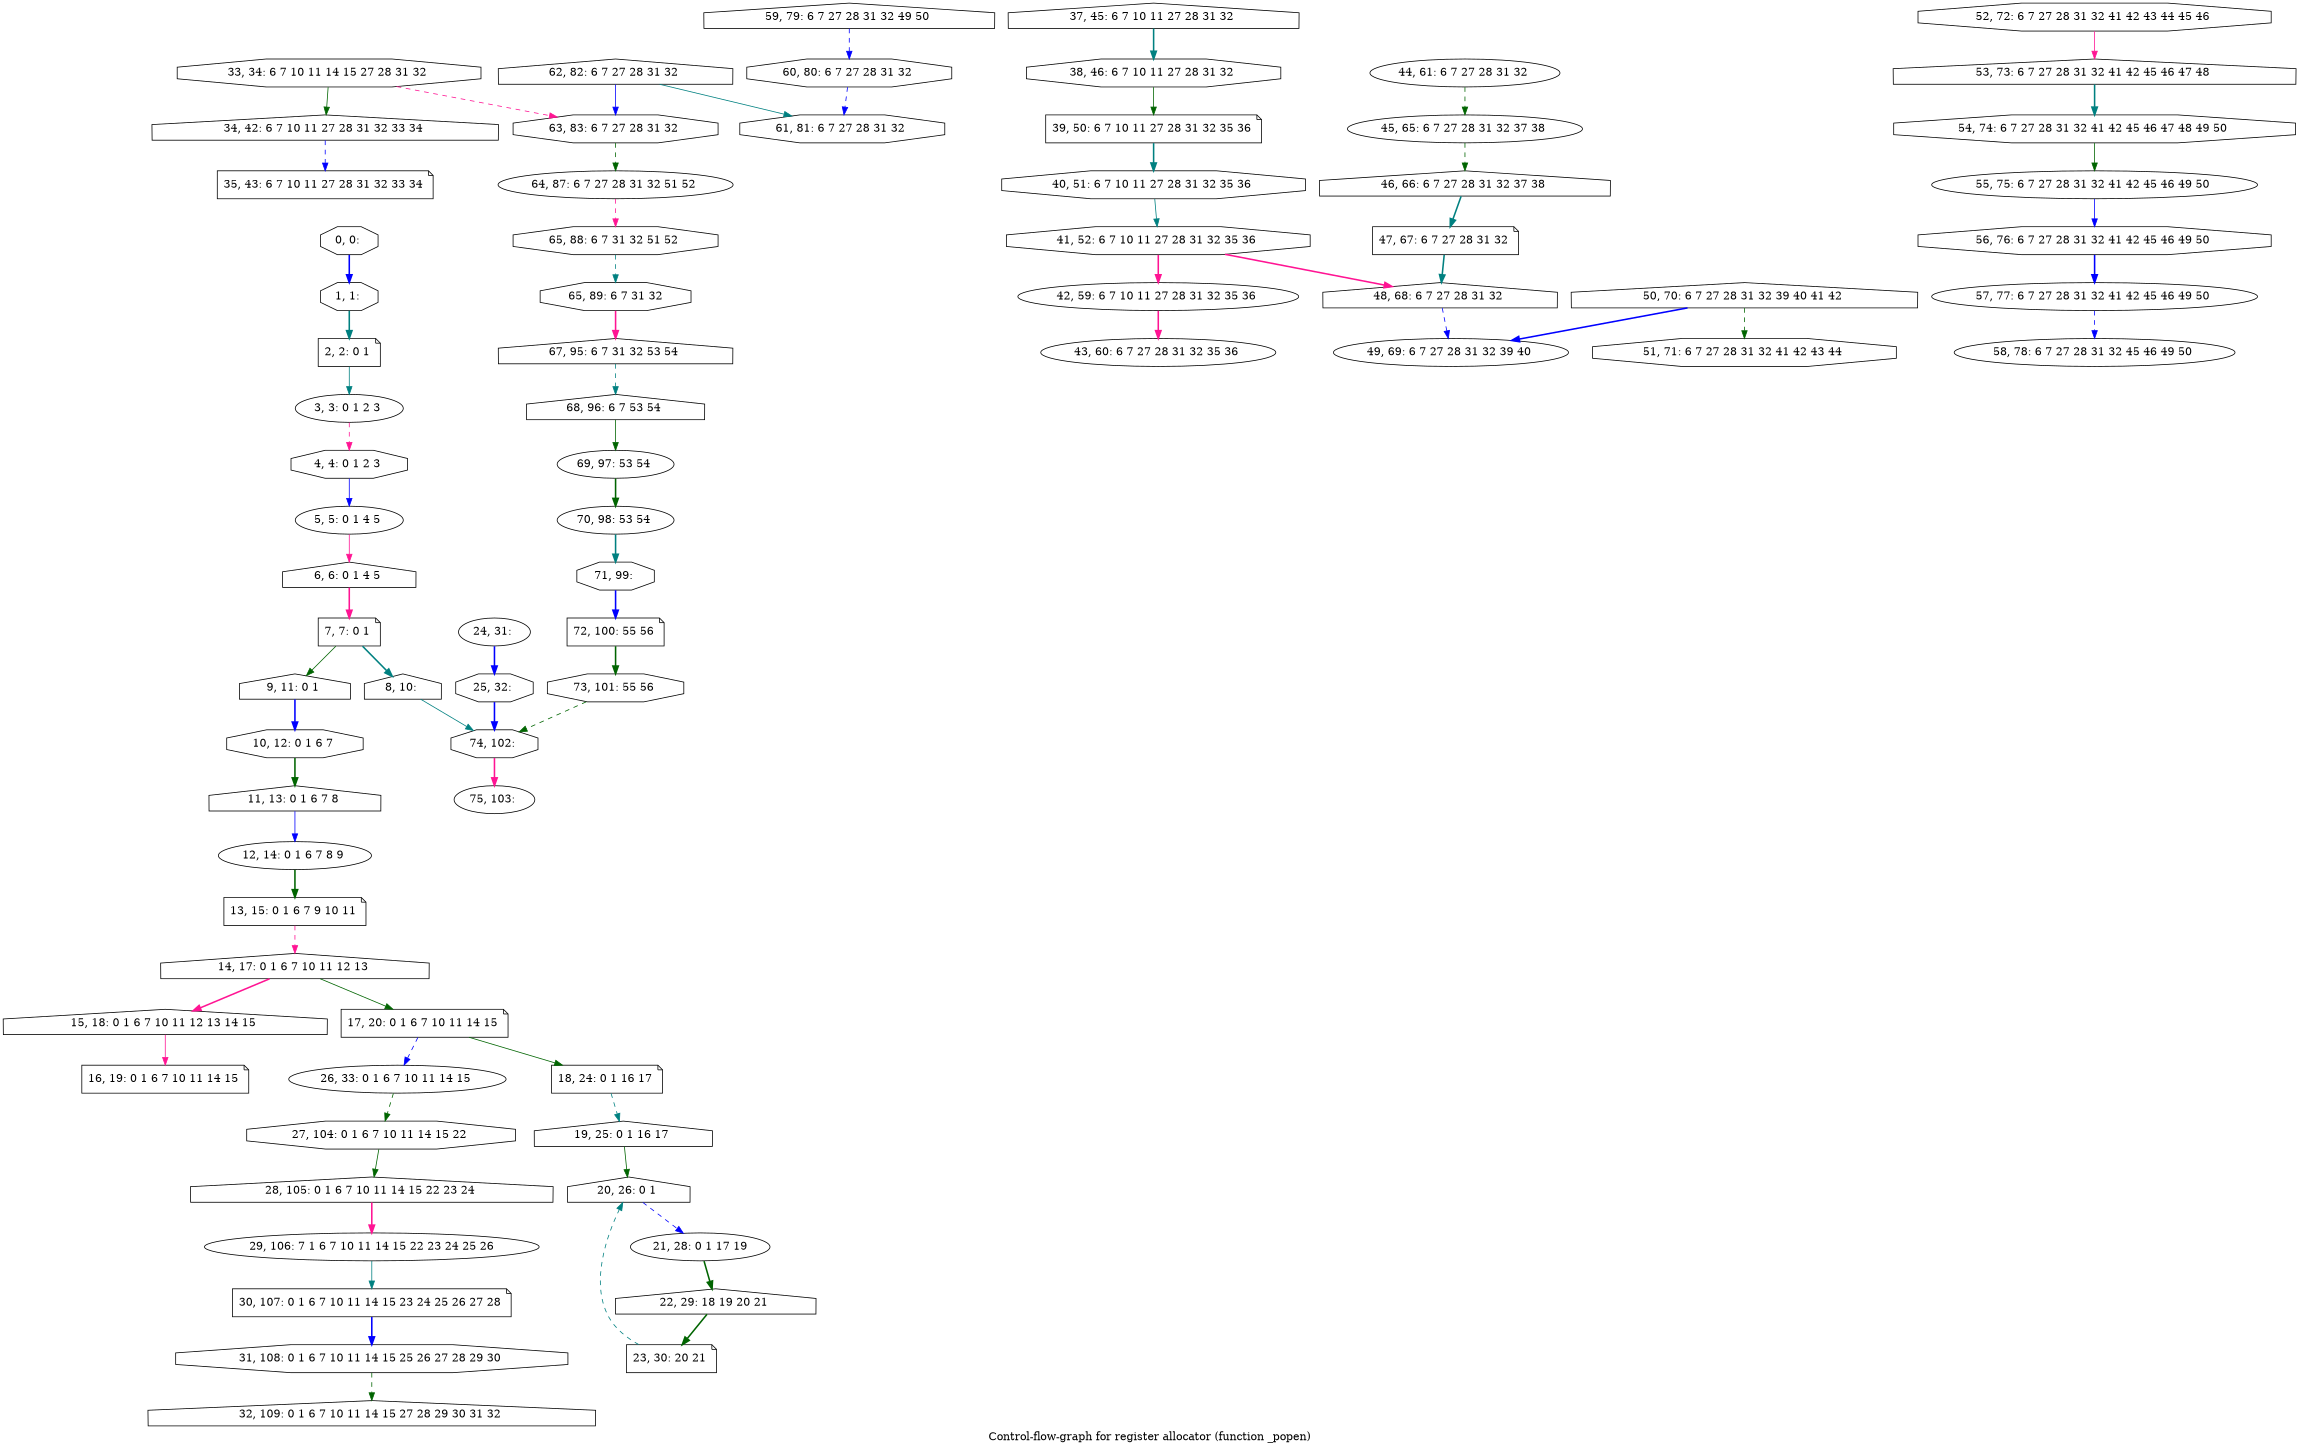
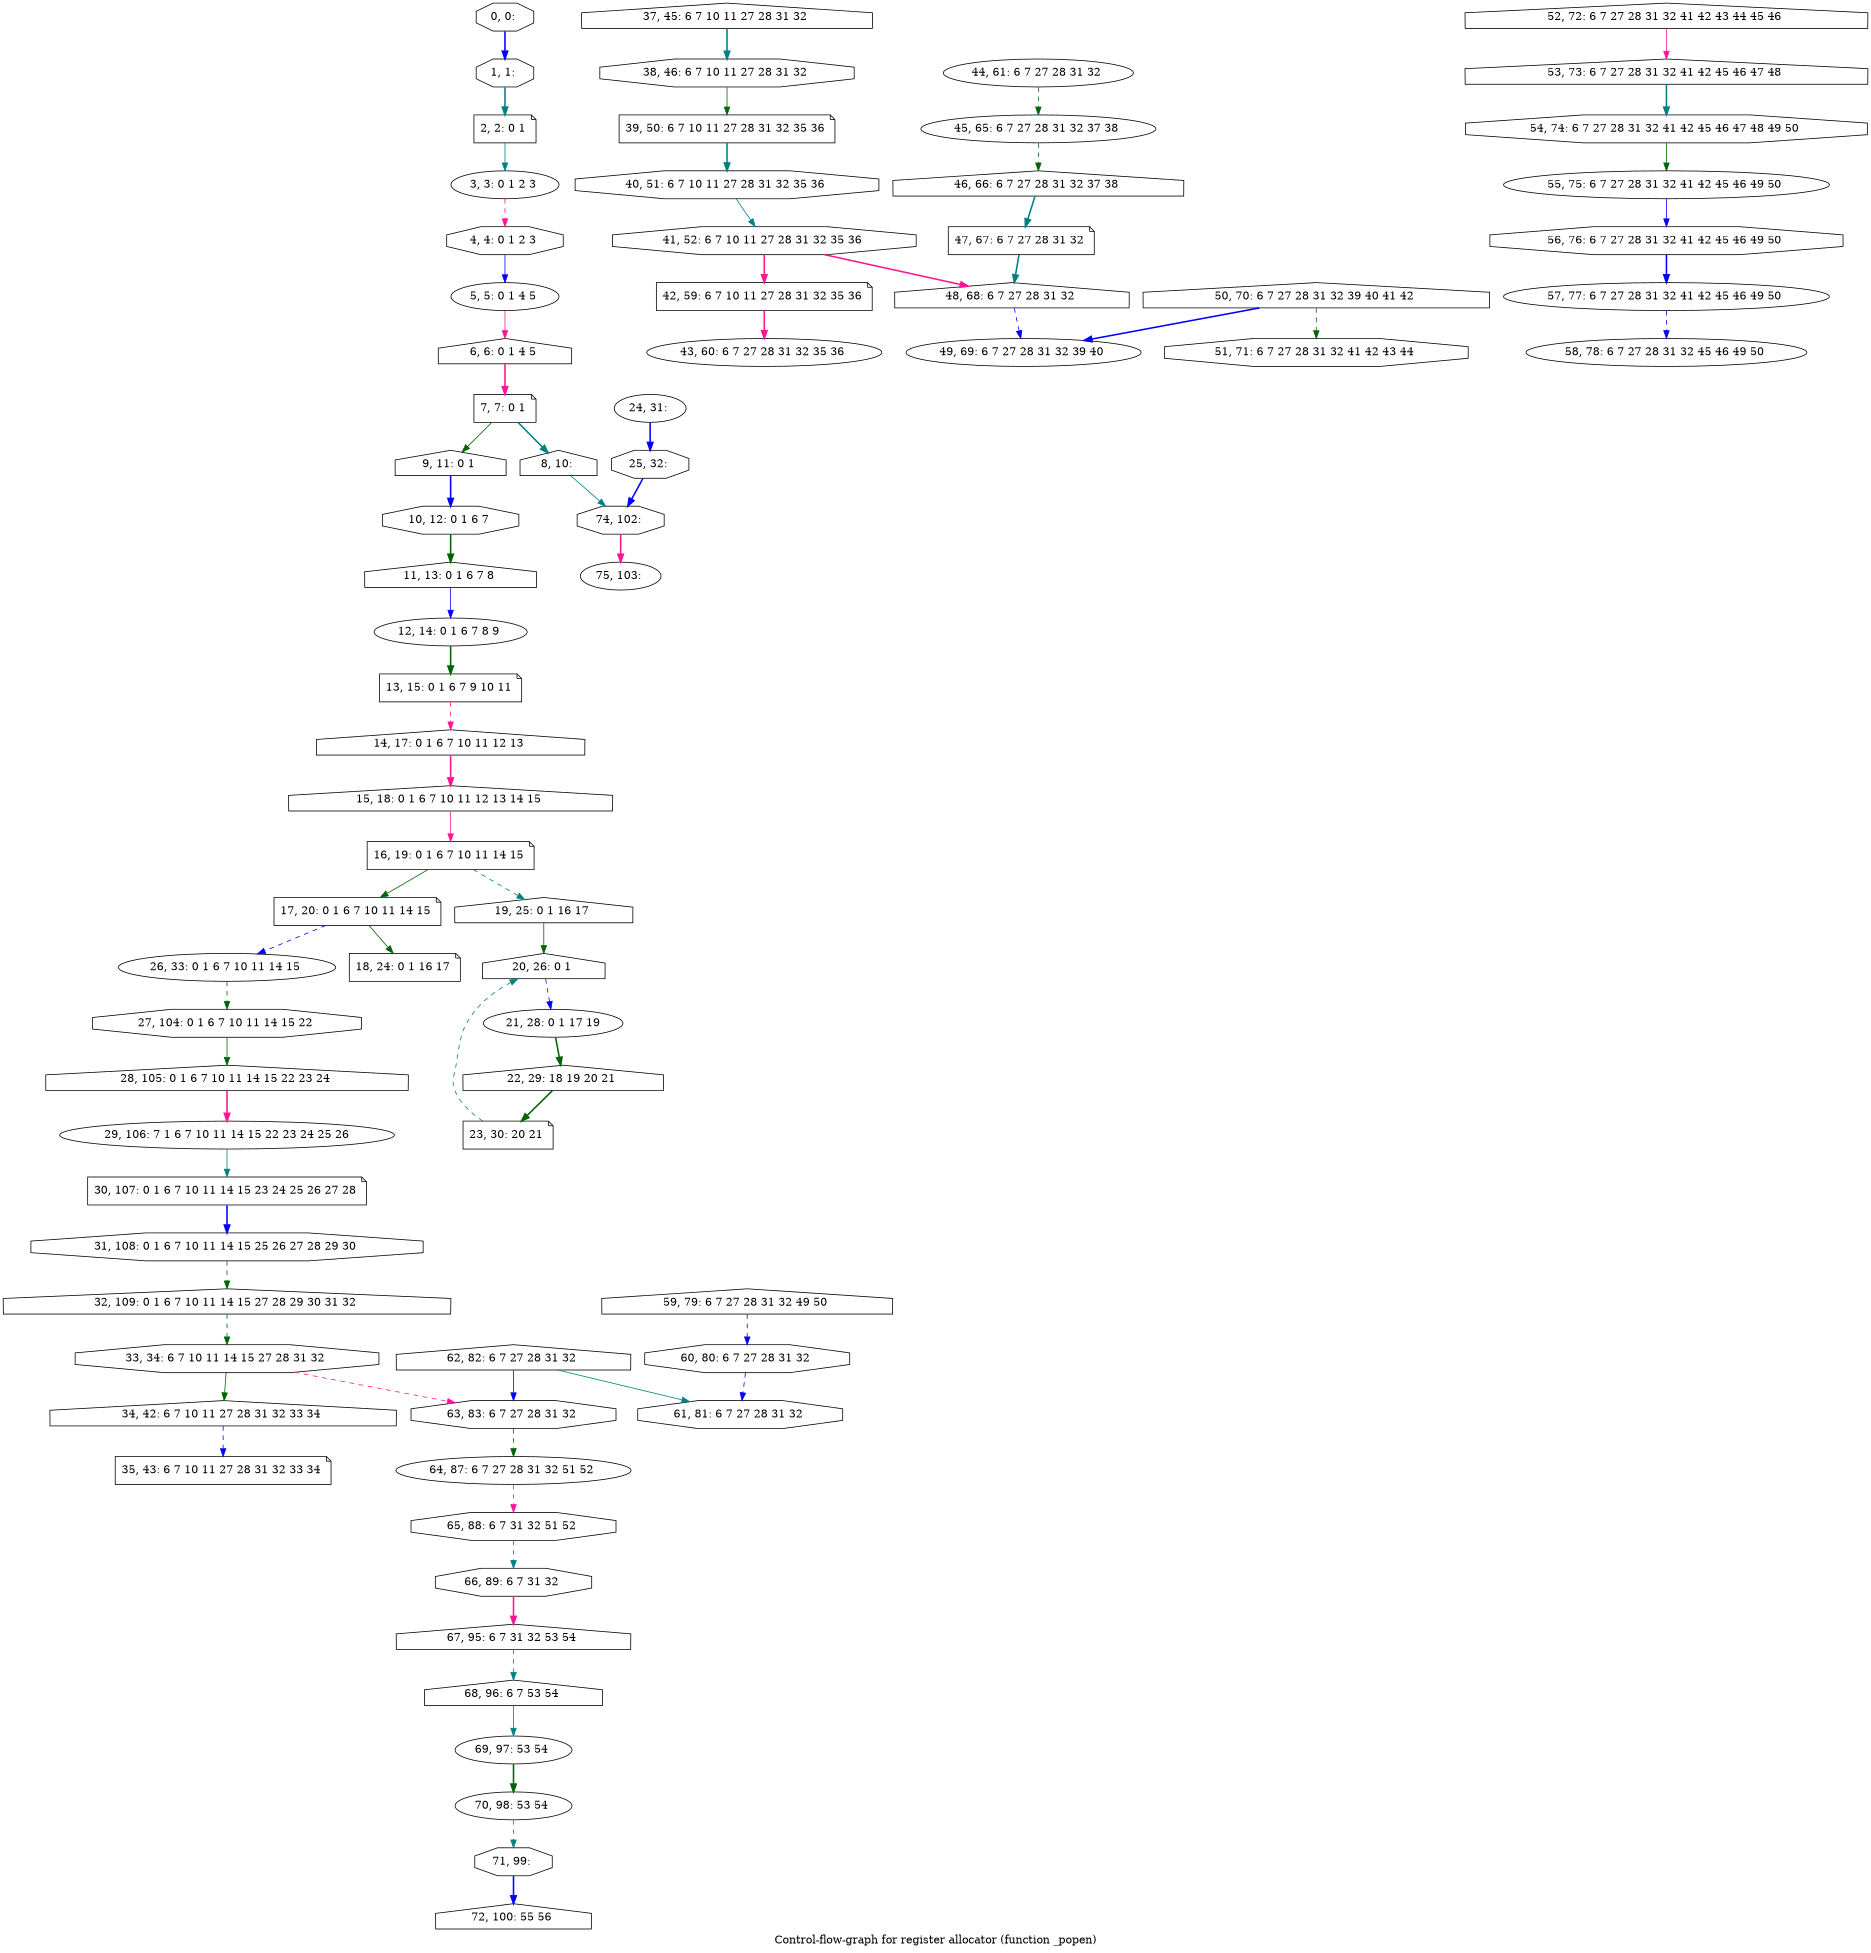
node "52, 72: 6 7 27 28 31 32 41 42 43 44 45 46": shape octagon -> house
node "65, 89: 6 7 31 32": label "65, 89: 6 7 31 32" -> "66, 89: 6 7 31 32"
node "42, 59: 6 7 10 11 27 28 31 32 35 36": shape ellipse -> note
edge "68, 96: 6 7 53 54" -> "69, 97: 53 54": color darkgreen -> teal
edge "70, 98: 53 54" -> "71, 99:": style bold -> dashed
node "72, 100: 55 56": shape note -> house
node "73, 101: 55 56": removed
edge "14, 17: 0 1 6 7 10 11 12 13" -> "17, 20: 0 1 6 7 10 11 14 15": now "16, 19: 0 1 6 7 10 11 14 15" -> "17, 20: 0 1 6 7 10 11 14 15"
edge "18, 24: 0 1 16 17" -> "19, 25: 0 1 16 17": now "16, 19: 0 1 6 7 10 11 14 15" -> "19, 25: 0 1 16 17"
edge "32, 109: 0 1 6 7 10 11 14 15 27 28 29 30 31 32" -> "33, 34: 6 7 10 11 14 15 27 28 31 32": added
